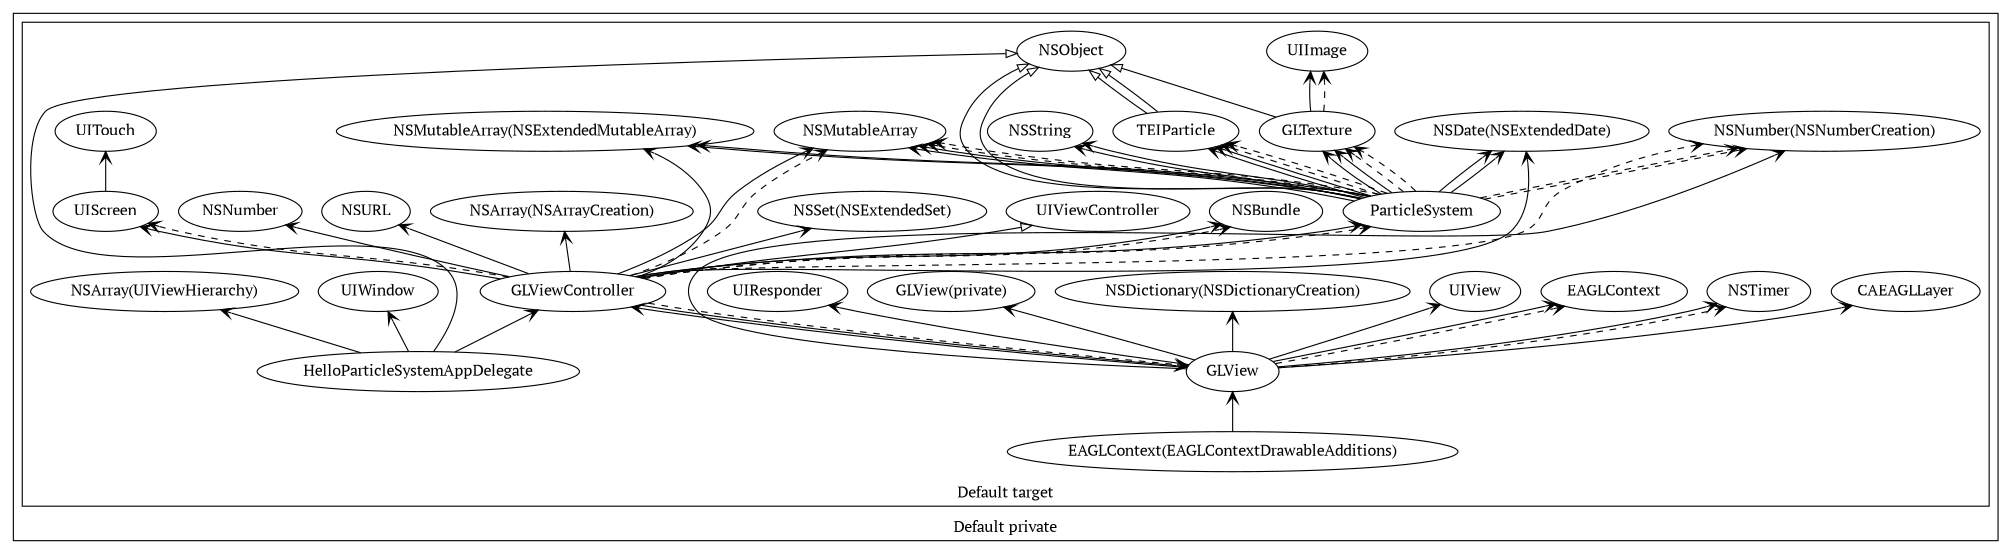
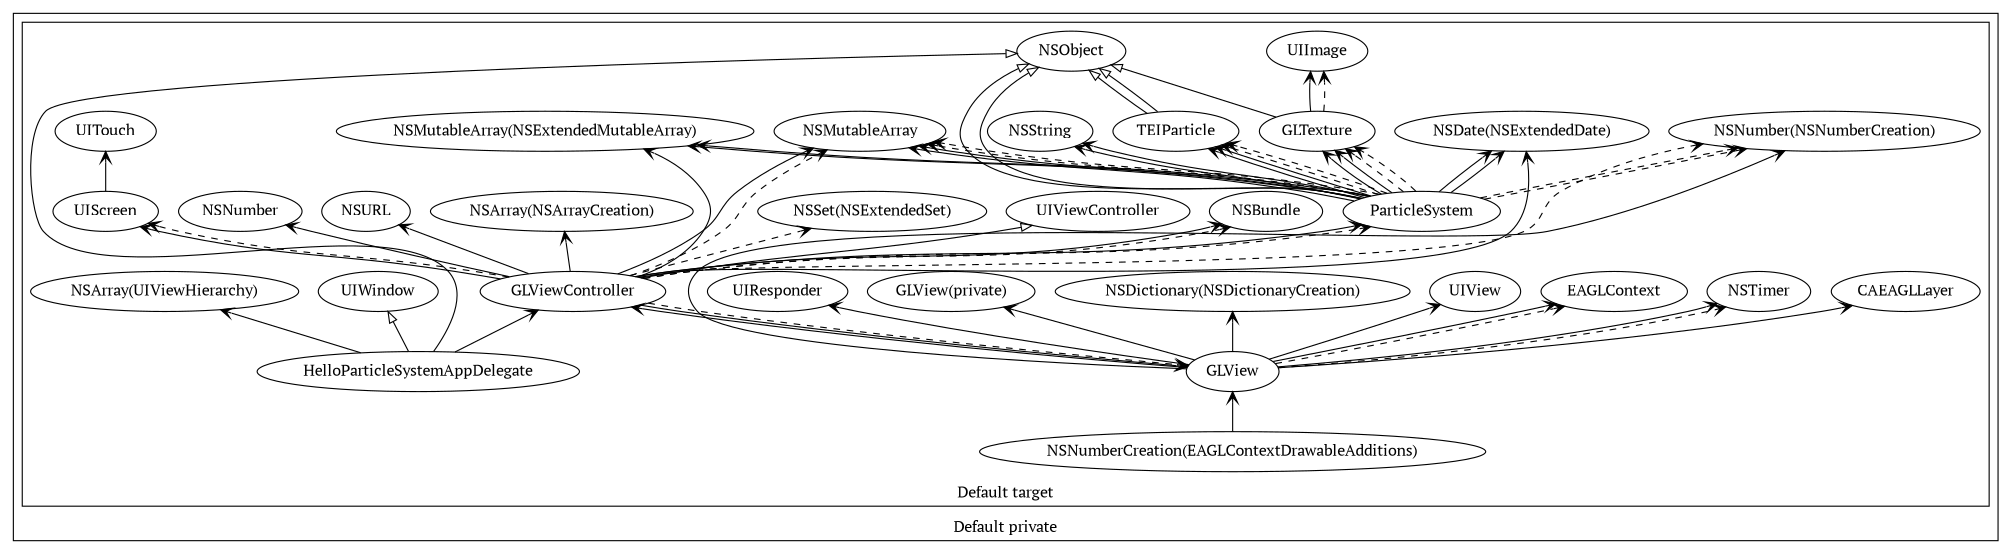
edge "GLViewController" -> "NSSet(NSExtendedSet)": style solid -> dashed
edge "HelloParticleSystemAppDelegate" -> "UIWindow": arrowhead open -> empty
node "EAGLContext(EAGLContextDrawableAdditions)": label "EAGLContext(EAGLContextDrawableAdditions)" -> "NSNumberCreation(EAGLContextDrawableAdditions)"
